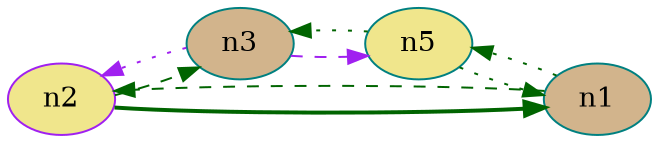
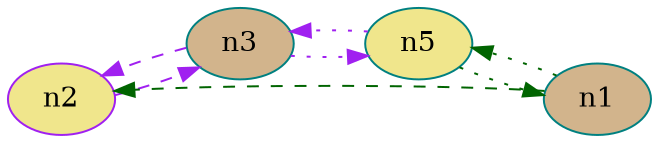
edge "n5" -> "n3": color darkgreen -> purple
edge "n3" -> "n2": style dotted -> dashed
edge "n3" -> "n5": style dashed -> dotted
edge "n2" -> "n3": color darkgreen -> purple
edge "n2" -> "n1": removed
